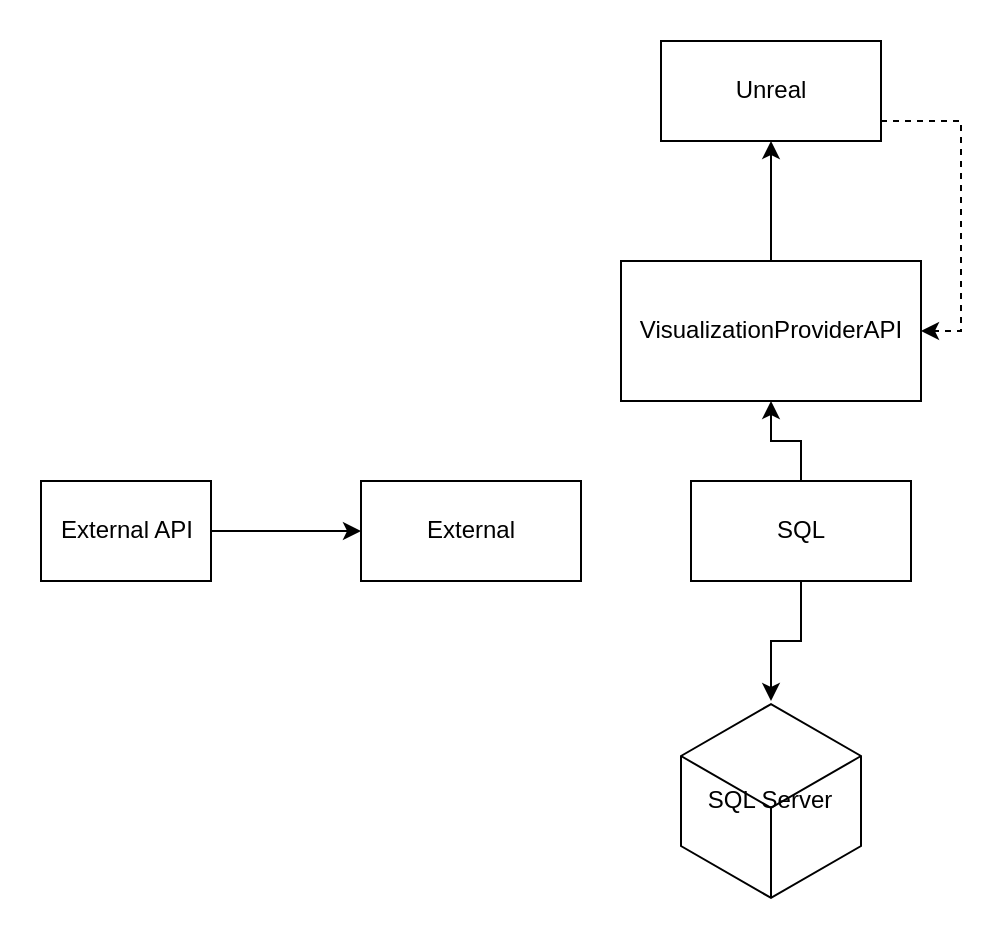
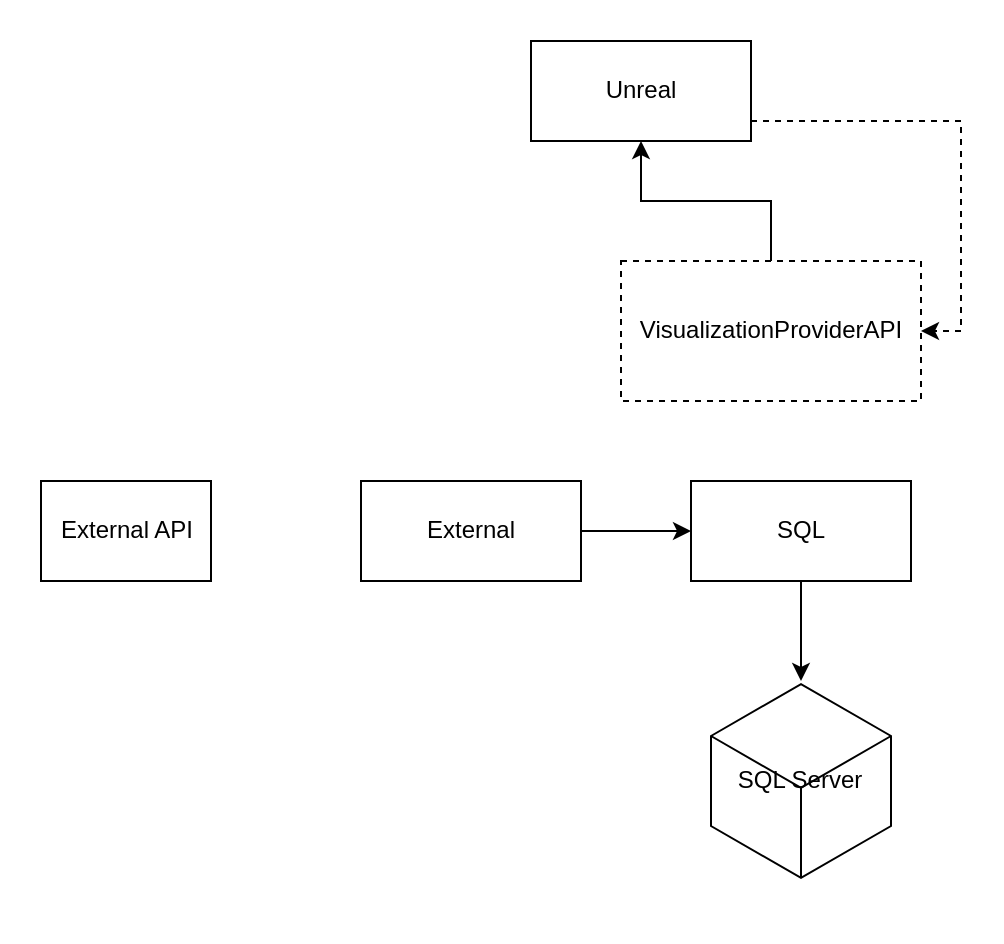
node "Unreal": moved (771, 91) -> (641, 91)
node "VisualizationProviderAPI": style solid -> dashed
edge "SQL" -> "VisualizationProviderAPI": removed
edge "External API" -> "External": removed
edge "External" -> "SQL": added
node "SQL Server": moved (771, 801) -> (801, 781)
